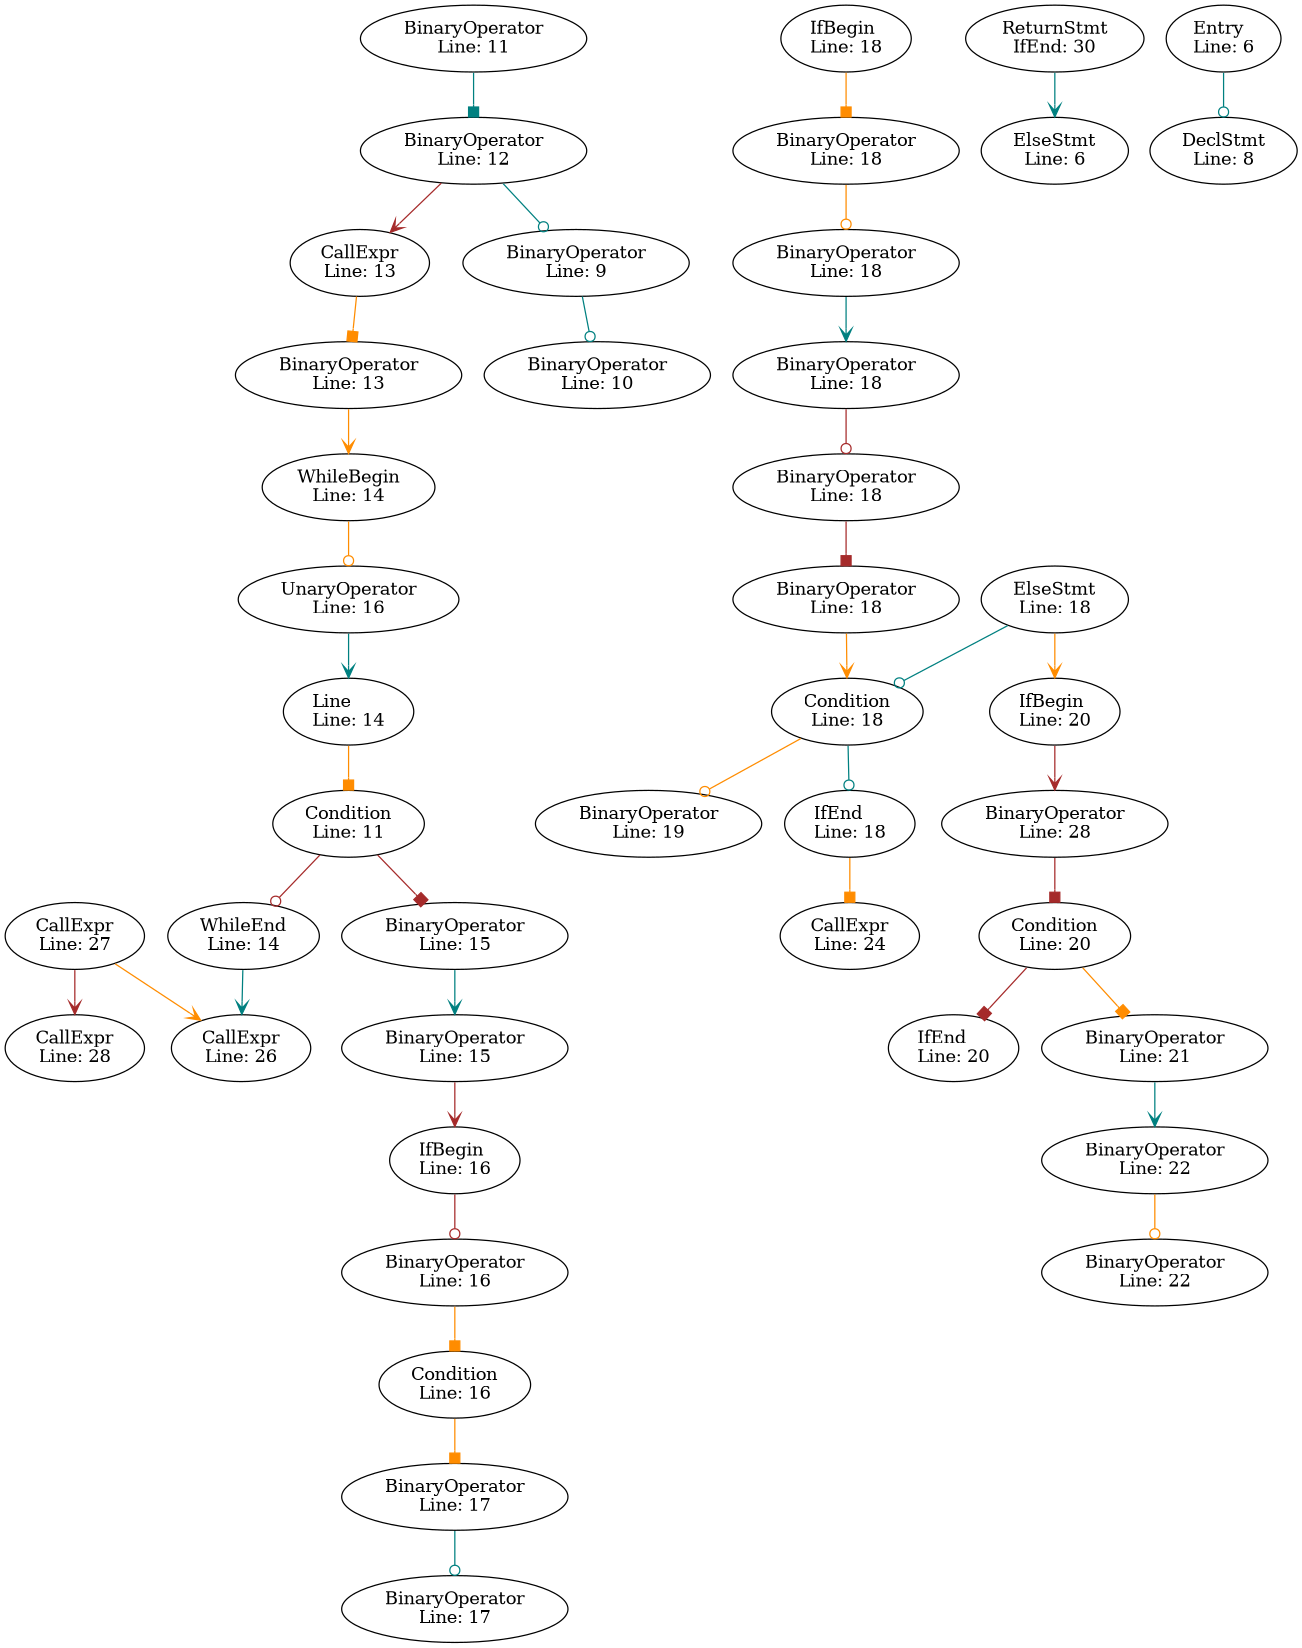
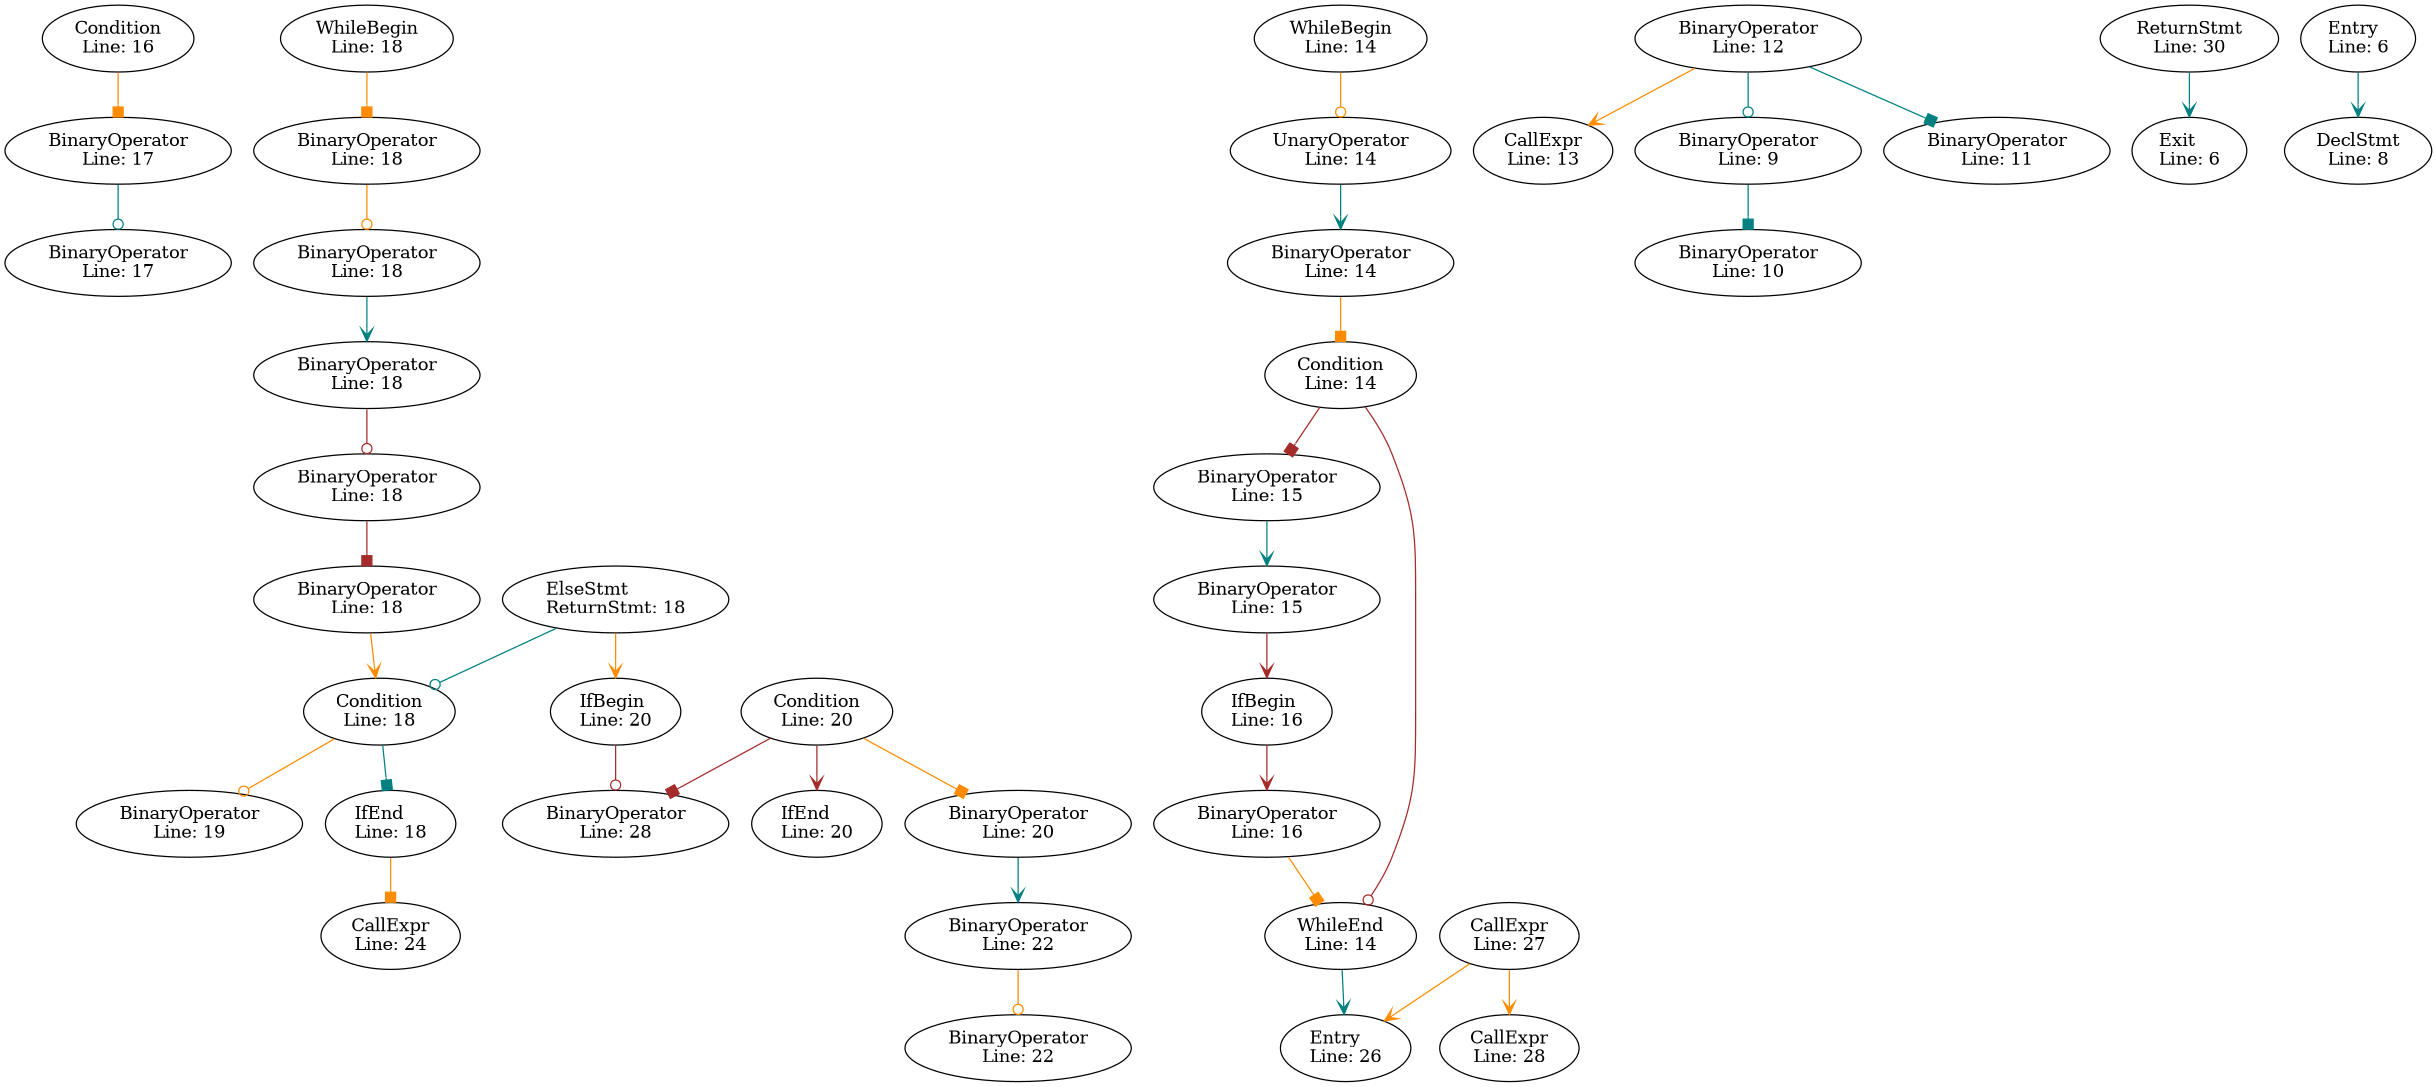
node "IfBegin Line: 18": label "IfBegin Line: 18" -> "WhileBegin Line: 18"
node "ReturnStmt IfEnd: 30": label "ReturnStmt IfEnd: 30" -> "ReturnStmt Line: 30"
edge "BinaryOperator Line: 11" -> "BinaryOperator Line: 12": reversed
edge "Entry Line: 6" -> "DeclStmt Line: 8": arrowhead odot -> vee
node "ElseStmt Line: 6": label "ElseStmt Line: 6" -> "Exit Line: 6"
edge "BinaryOperator Line: 12" -> "CallExpr Line: 13": color brown -> darkorange
edge "BinaryOperator Line: 9" -> "BinaryOperator Line: 10": arrowhead odot -> box
node "BinaryOperator Line: 13": removed
node "UnaryOperator Line: 16": label "UnaryOperator Line: 16" -> "UnaryOperator Line: 14"
node "ElseStmt Line: 18": label "ElseStmt Line: 18" -> "ElseStmt ReturnStmt: 18"
node "Line Line: 14": label "Line Line: 14" -> "BinaryOperator Line: 14"
edge "IfBegin Line: 20" -> "BinaryOperator Line: 28": arrowhead vee -> odot
edge "Condition Line: 18" -> "IfEnd Line: 18": arrowhead odot -> box
node "Condition Line: 11": label "Condition Line: 11" -> "Condition Line: 14"
edge "BinaryOperator Line: 28" -> "Condition Line: 20": reversed
edge "CallExpr Line: 27" -> "CallExpr Line: 28": color brown -> darkorange
edge "Condition Line: 20" -> "IfEnd Line: 20": arrowhead box -> vee
node "CallExpr Line: 26": label "CallExpr Line: 26" -> "Entry Line: 26"
node "BinaryOperator Line: 21": label "BinaryOperator Line: 21" -> "BinaryOperator Line: 20"
edge "IfBegin Line: 16" -> "BinaryOperator Line: 16": arrowhead odot -> vee
edge "BinaryOperator Line: 16" -> "Condition Line: 16": now "BinaryOperator Line: 16" -> "WhileEnd Line: 14"
